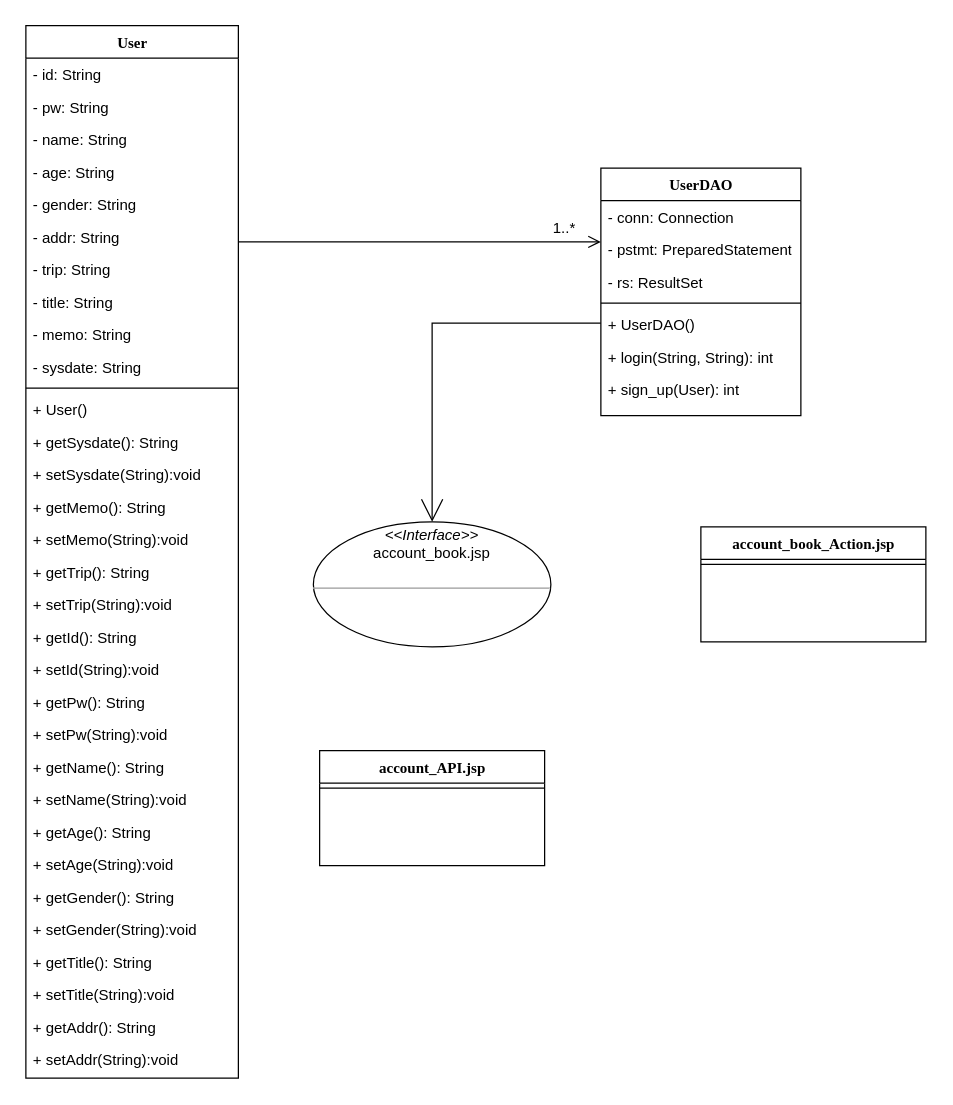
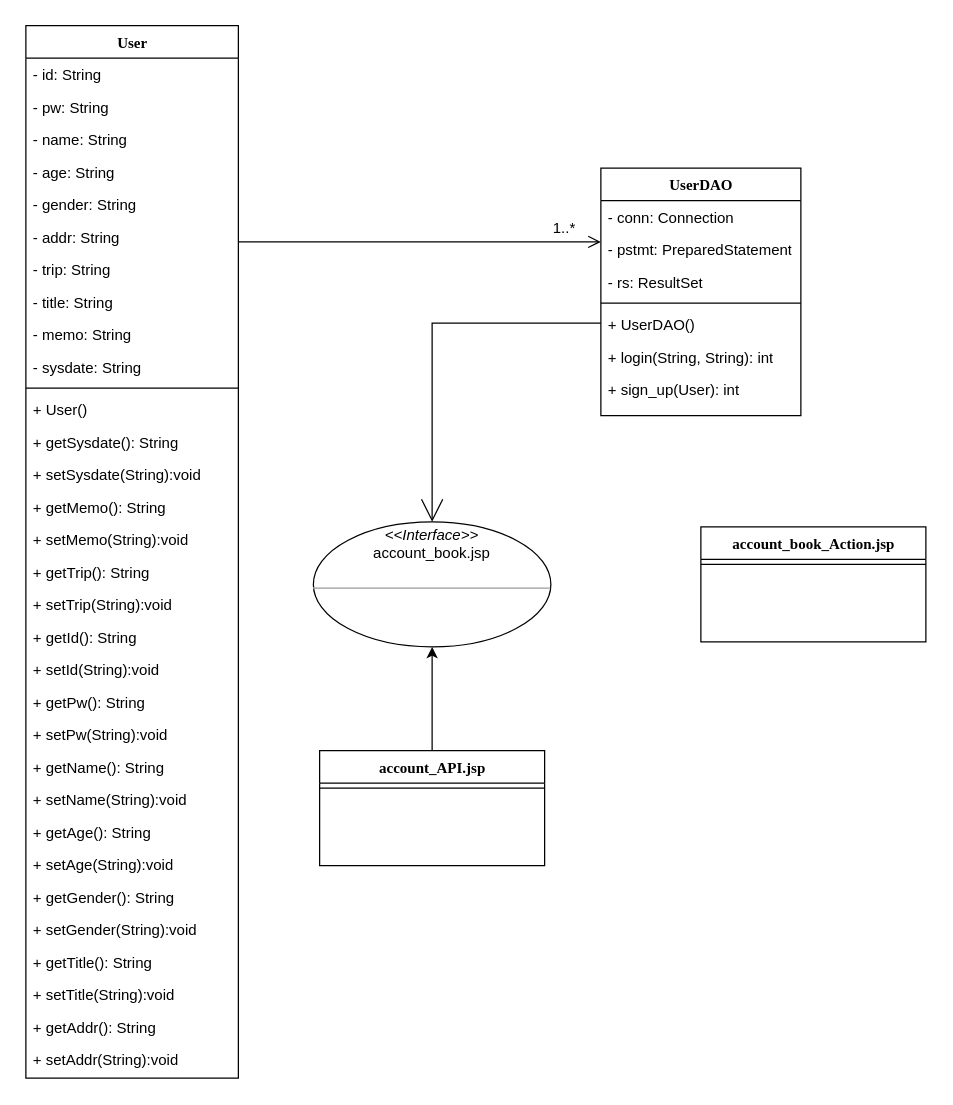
edge "account_API.jsp" -> "<<Interface>> account_book.jsp": added
